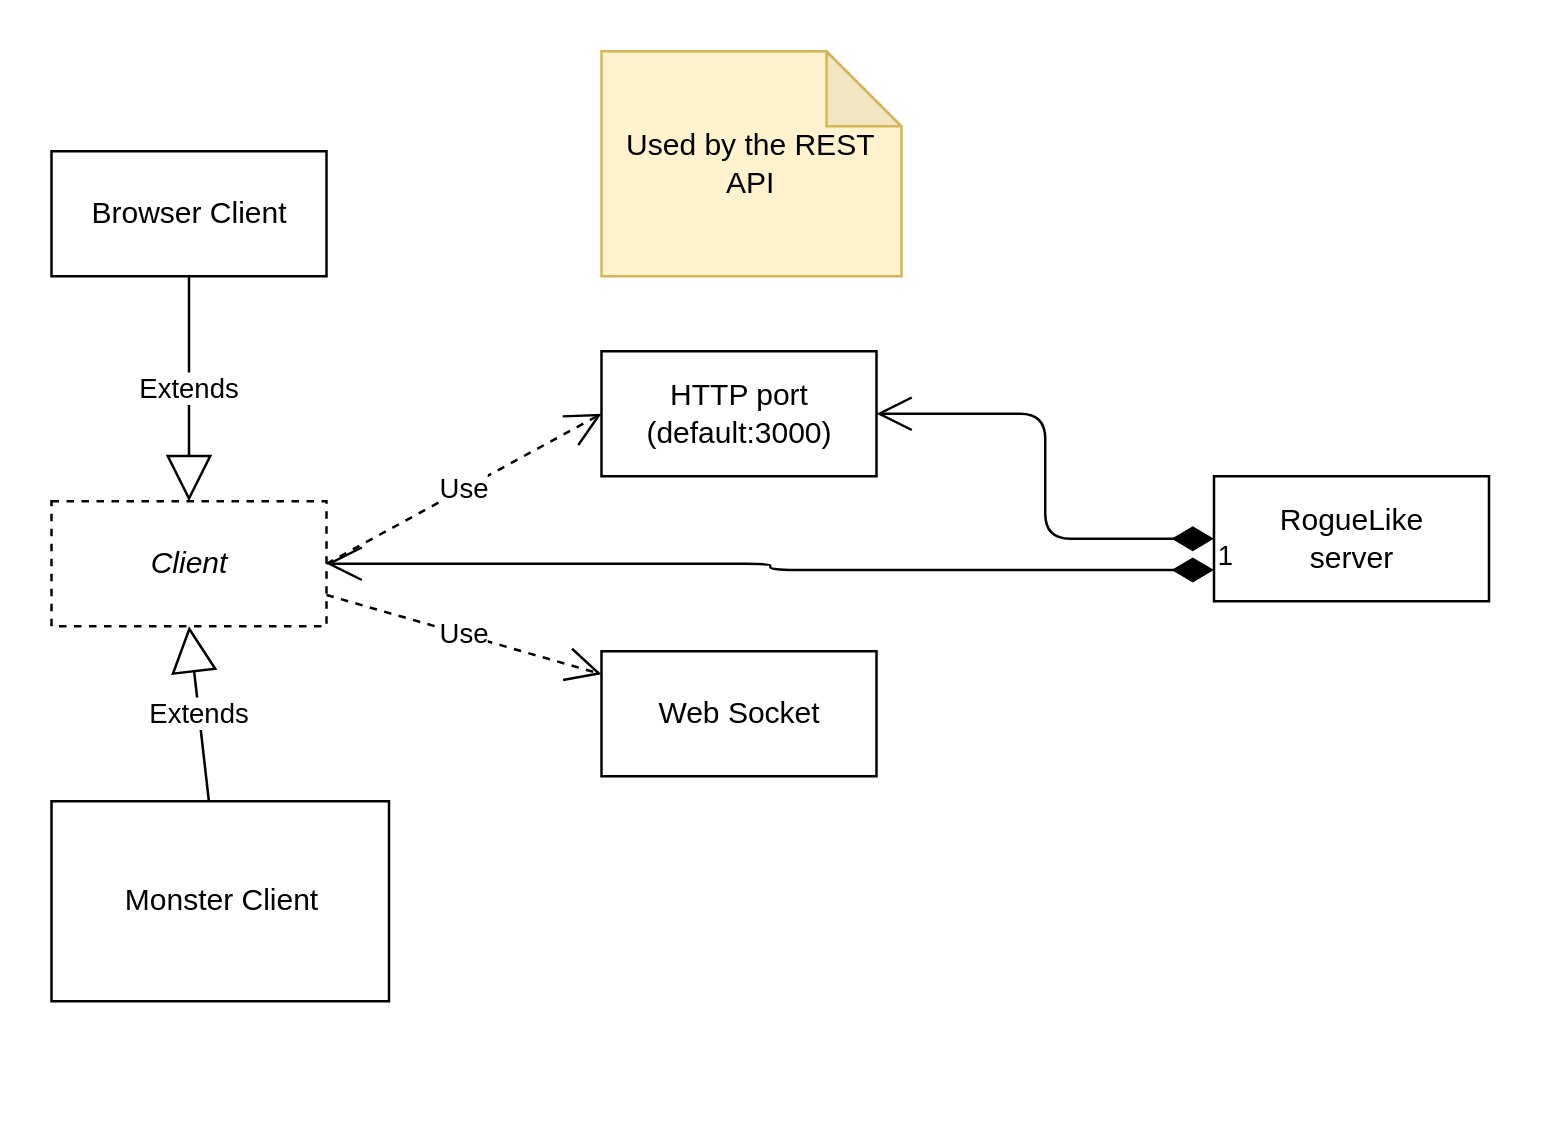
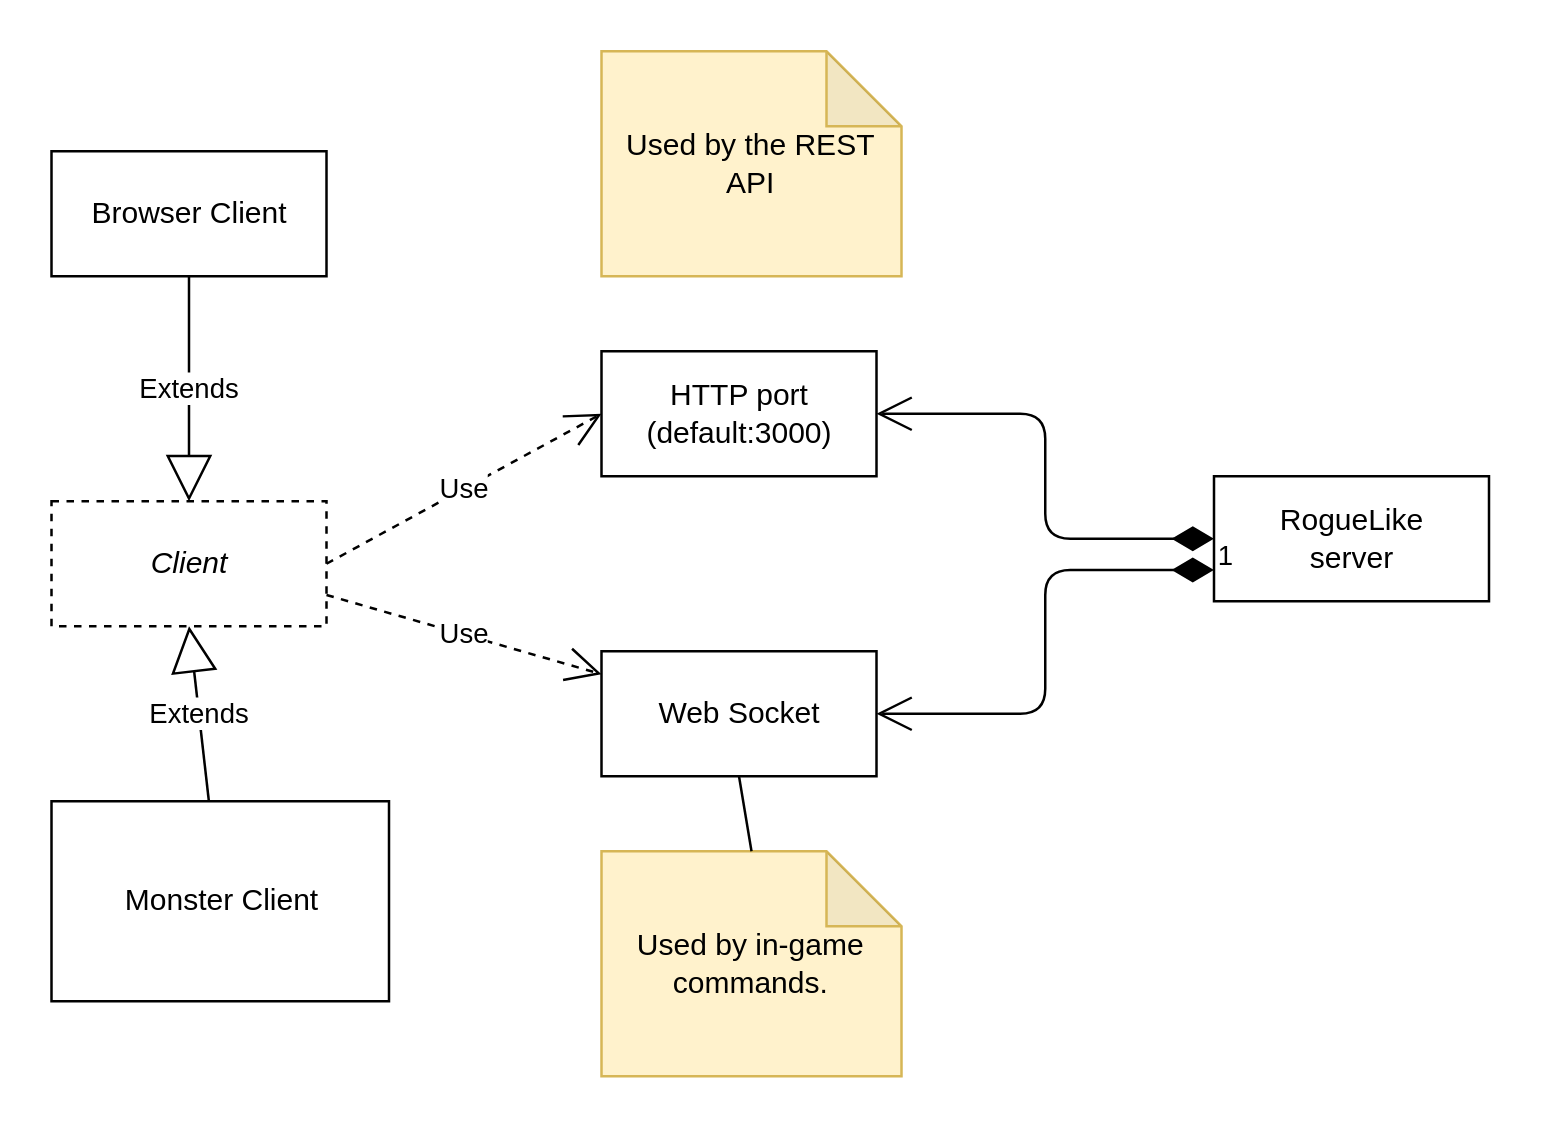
edge "RogueLike server" -- "Client": now "RogueLike server" -- "Web Socket"
edge "Web Socket" -- "Used by in-game commands.": added
node "Used by in-game commands.": added
